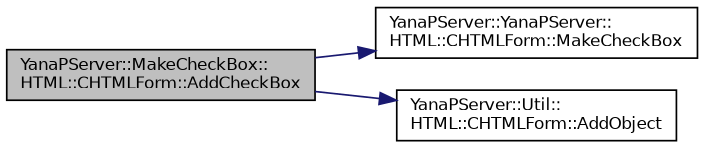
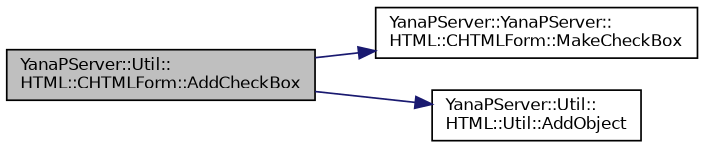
node "YanaPServer::MakeCheckBox:: HTML::CHTMLForm::AddCheckBox": label "YanaPServer::MakeCheckBox:: HTML::CHTMLForm::AddCheckBox" -> "YanaPServer::Util:: HTML::CHTMLForm::AddCheckBox"
node "YanaPServer::Util:: HTML::CHTMLForm::AddObject": label "YanaPServer::Util:: HTML::CHTMLForm::AddObject" -> "YanaPServer::Util:: HTML::Util::AddObject"
